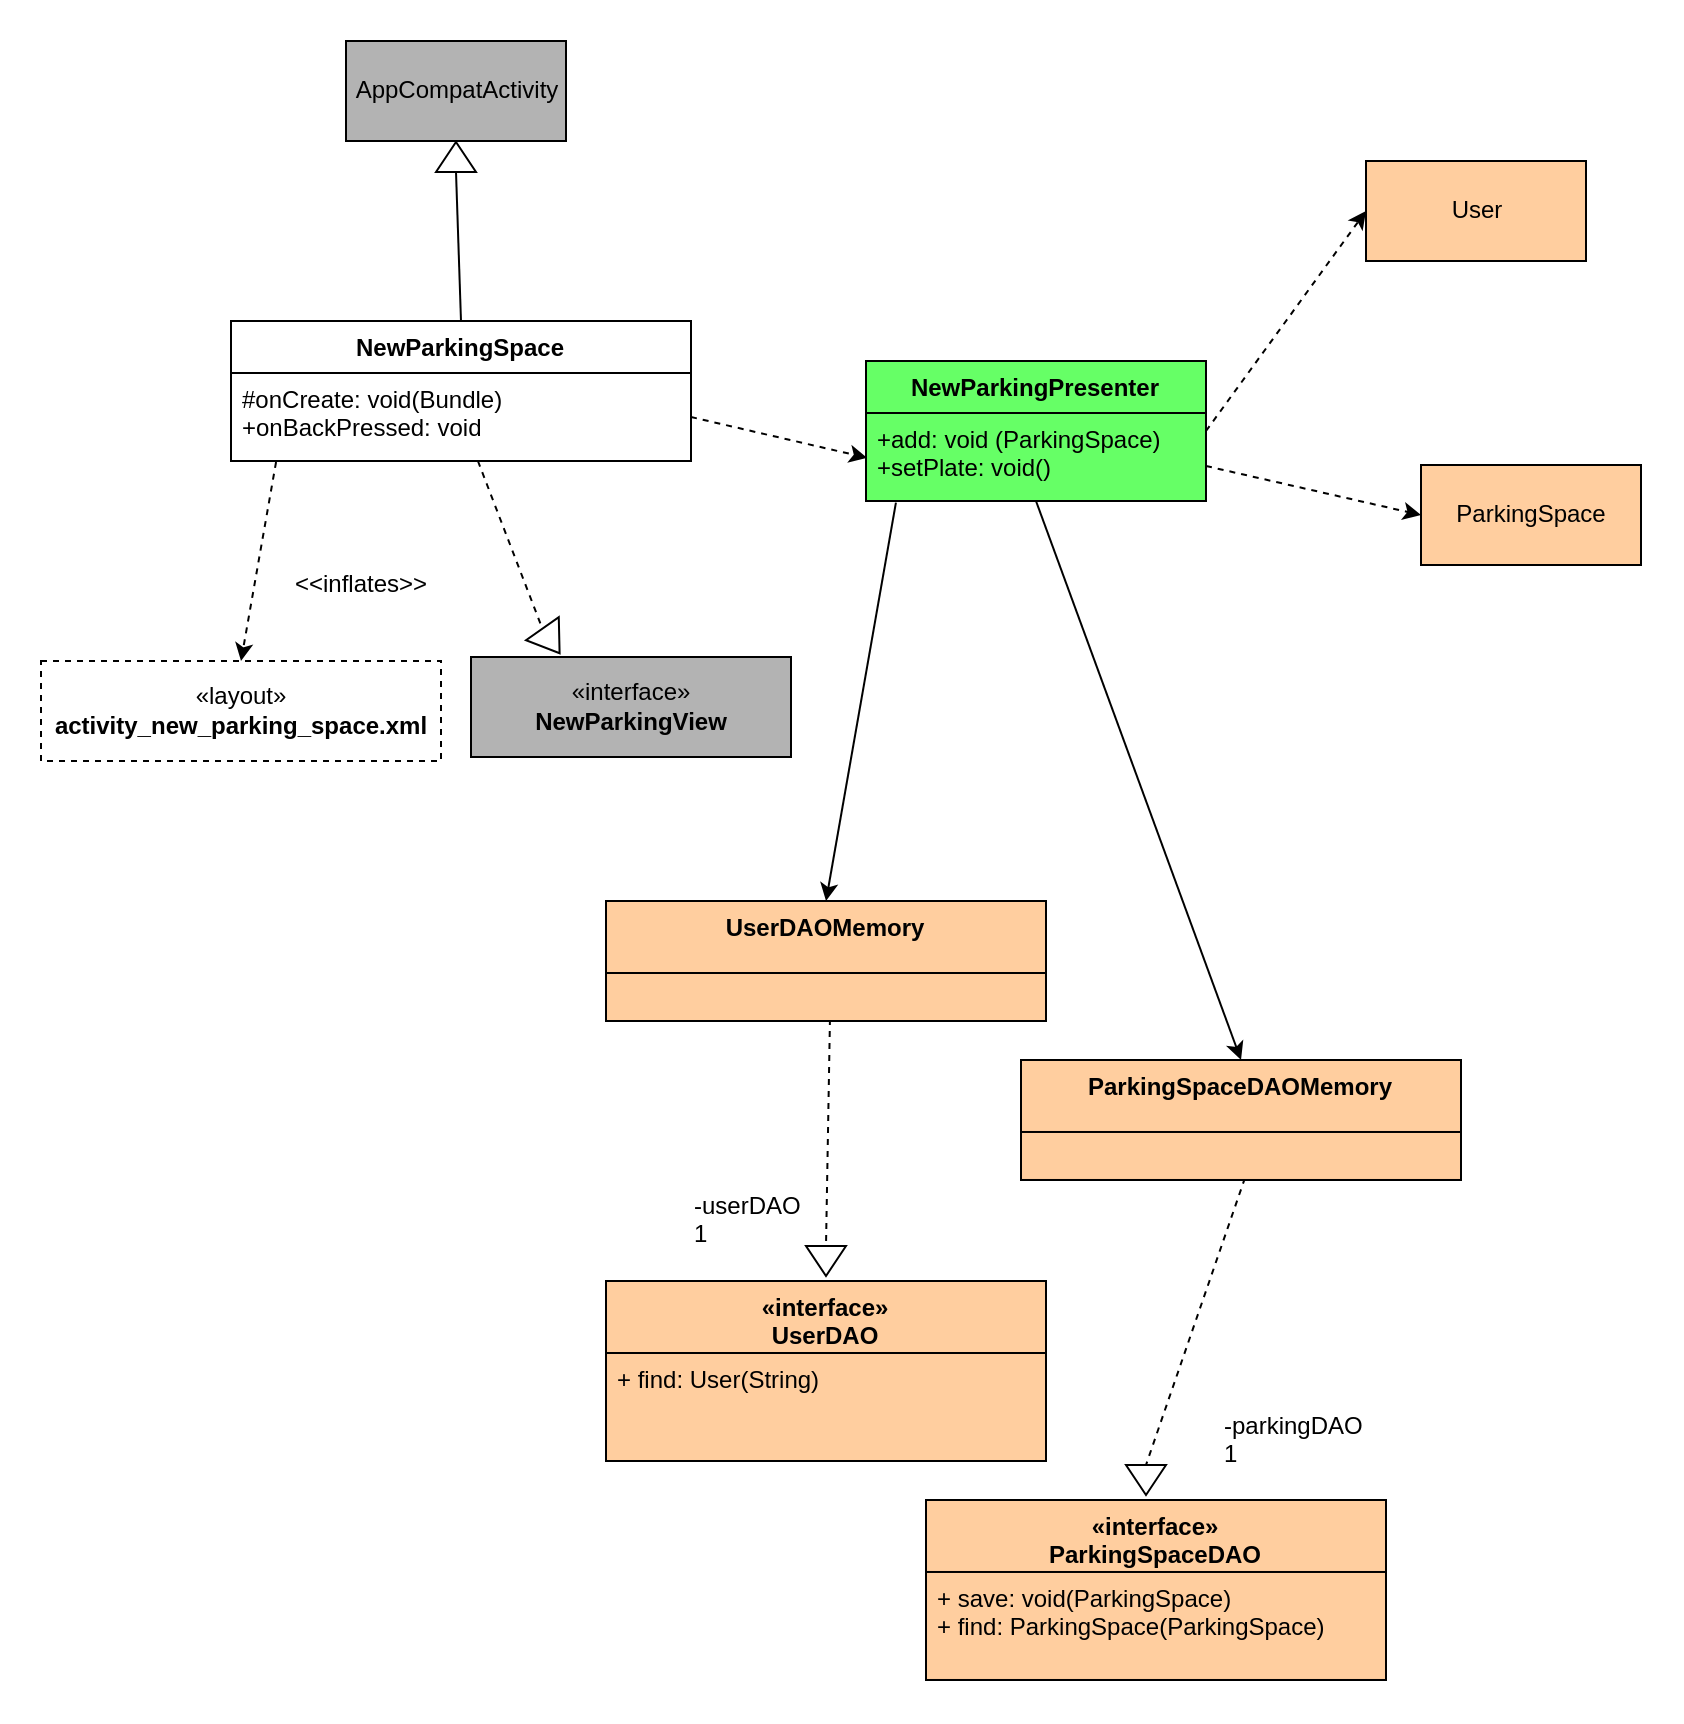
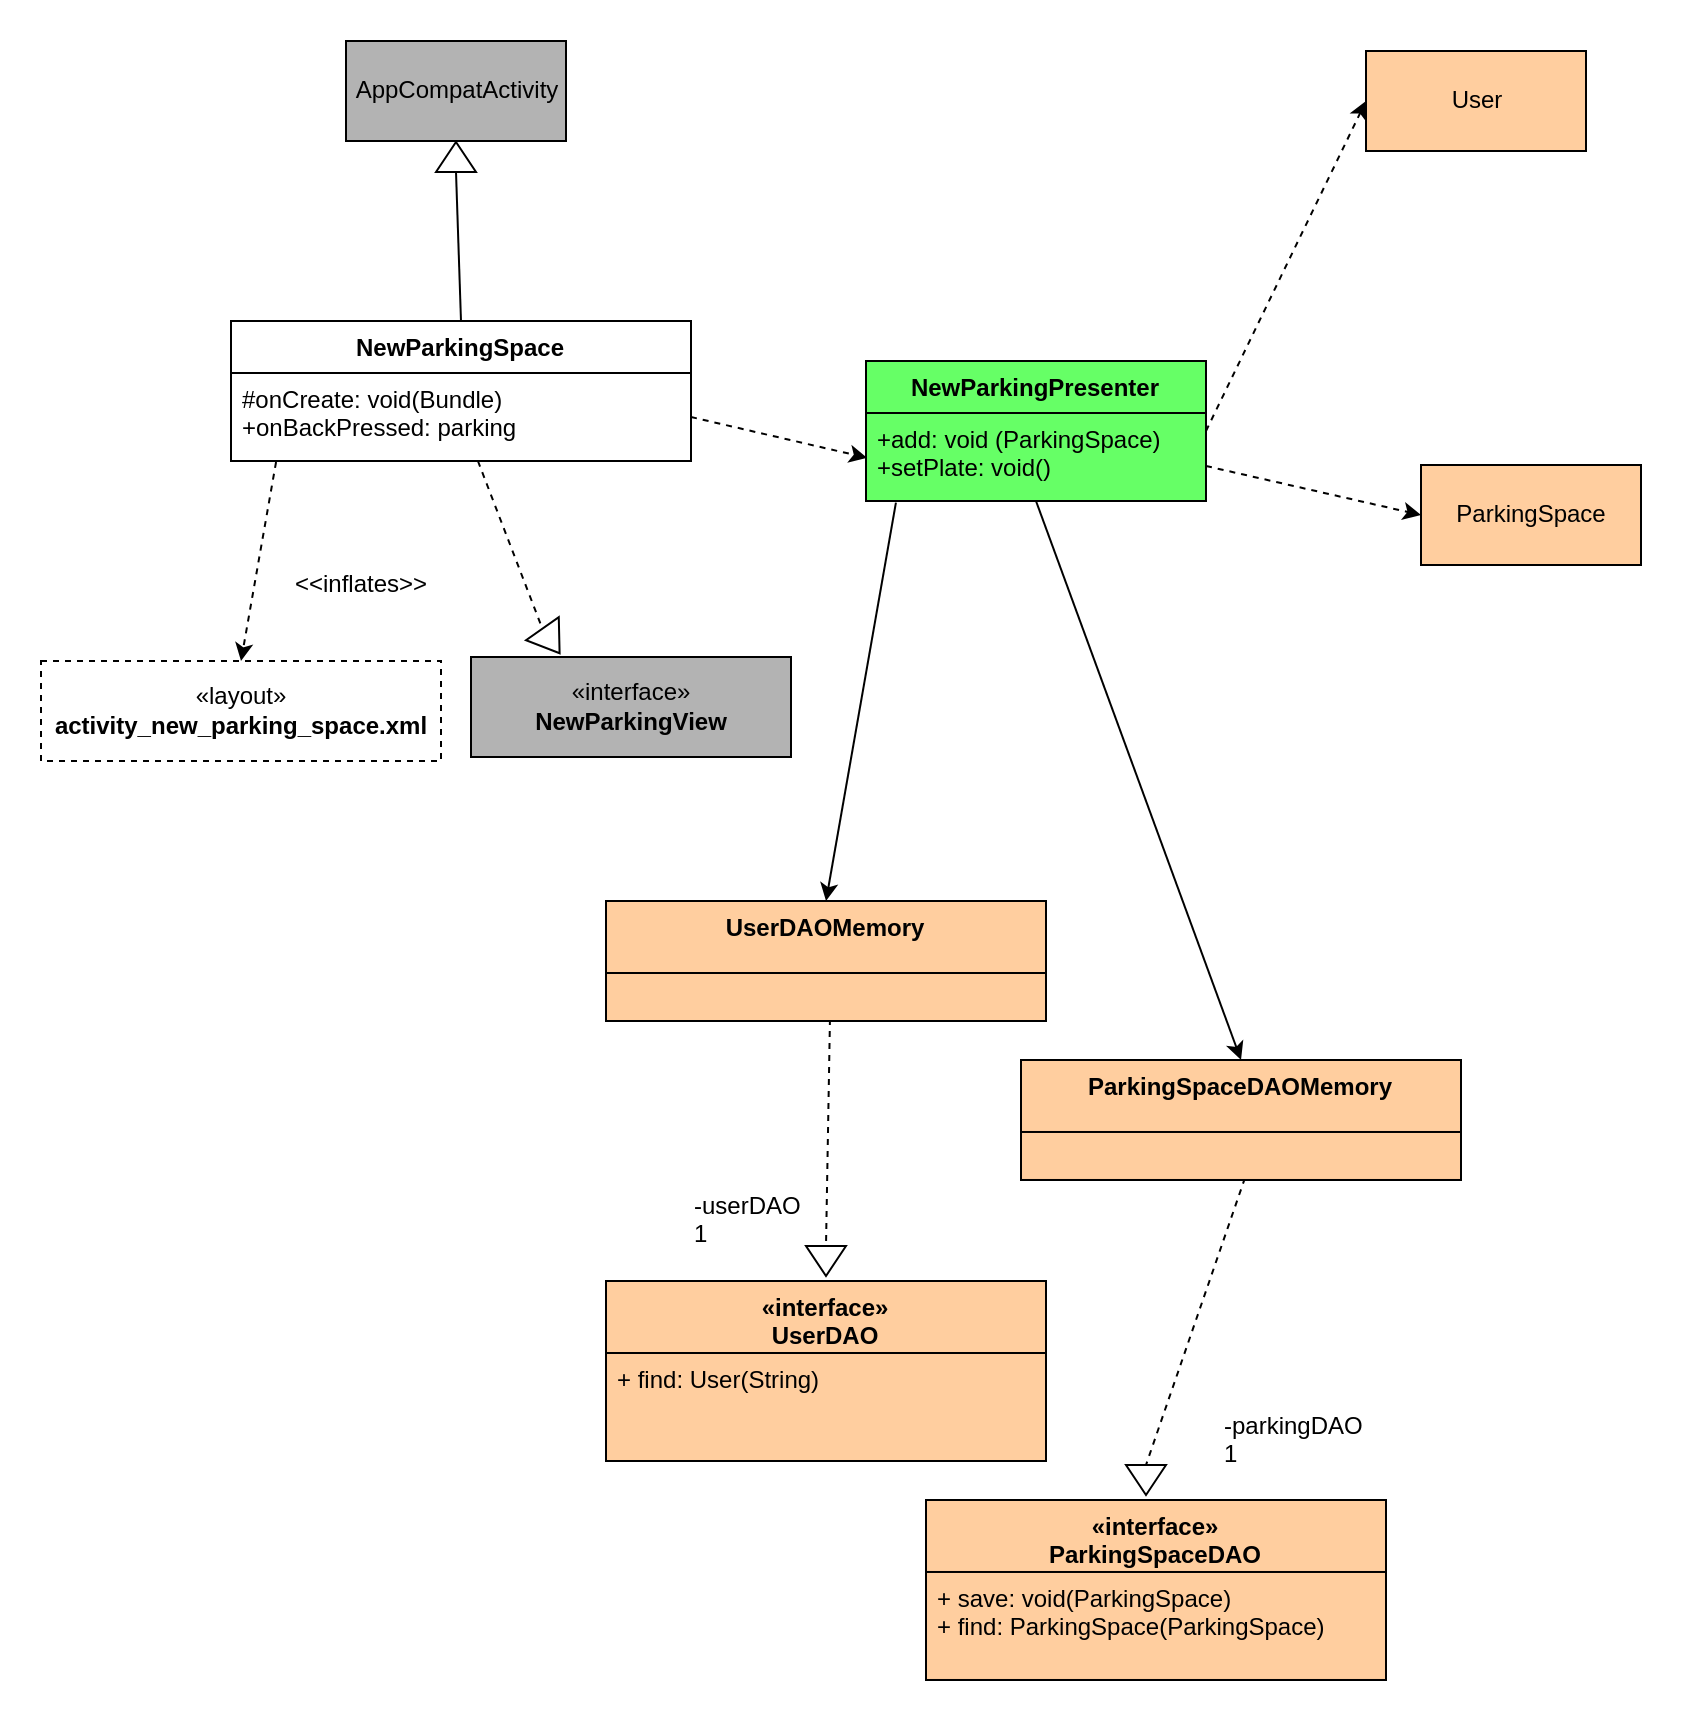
node "User": moved (1476, 211) -> (1476, 101)
node "#onCreate: void(Bundle) +onBackPressed: void": label "#onCreate: void(Bundle) +onBackPressed: void" -> "#onCreate: void(Bundle) +onBackPressed: parking"
